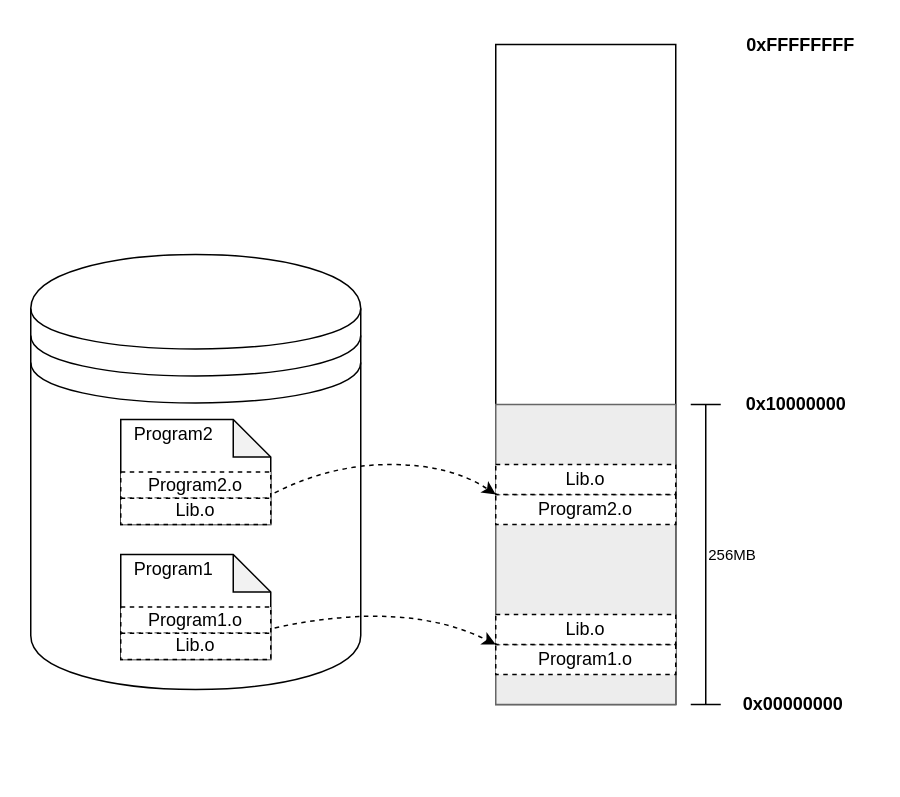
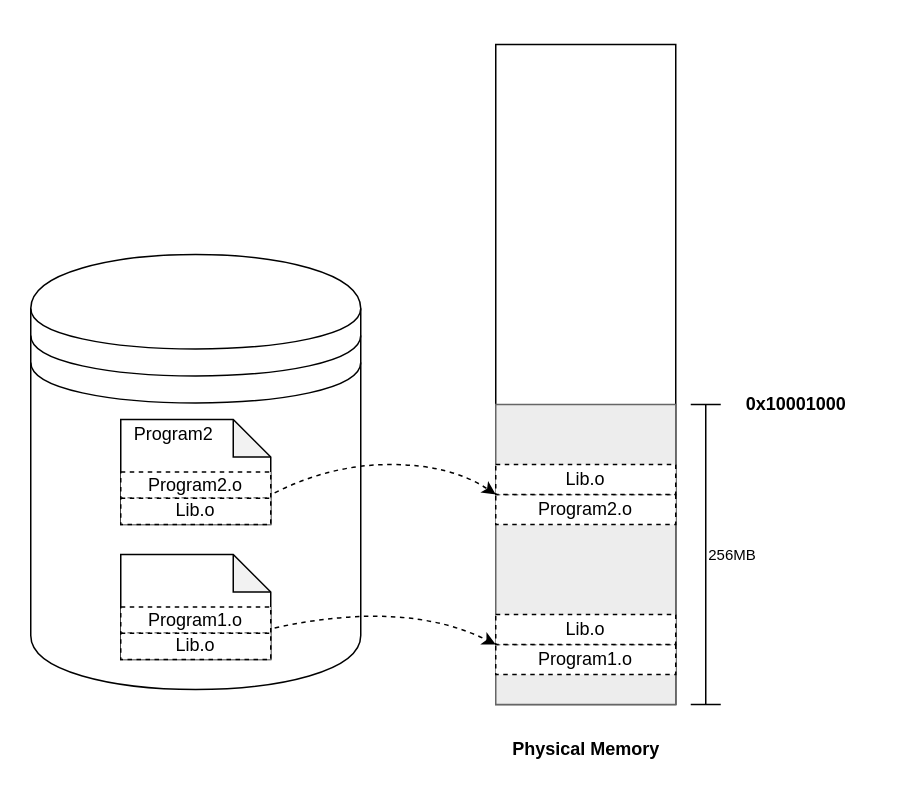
node "0xFFFFFFFF": removed
node "0x10000000": label "0x10000000" -> "0x10001000"
node "Program1": removed
node "0x00000000": removed
node "Physical Memory": added
